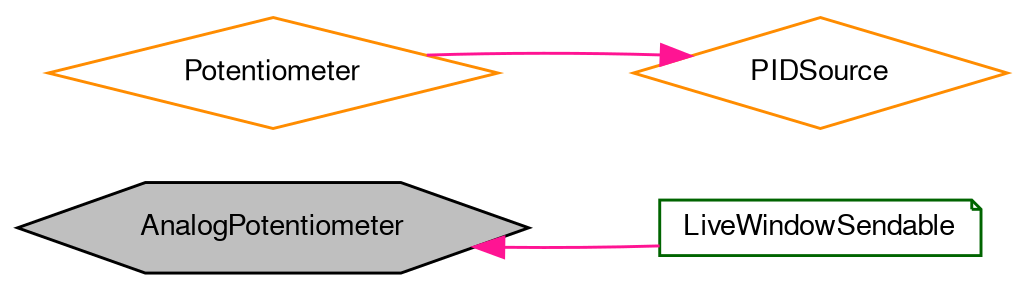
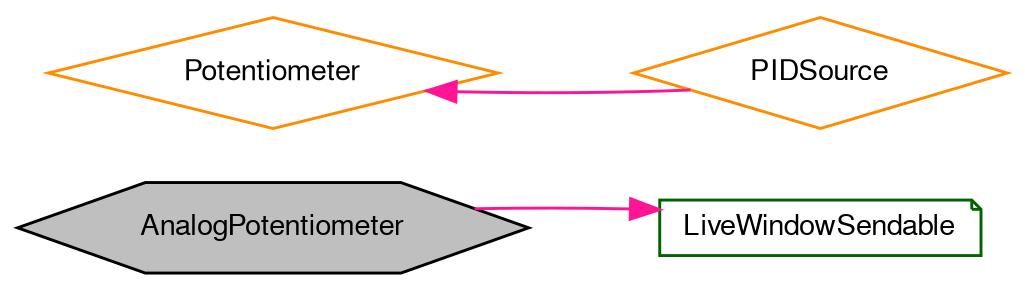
edge "Potentiometer" -> "PIDSource": reversed
edge "LiveWindowSendable" -> "AnalogPotentiometer": reversed
